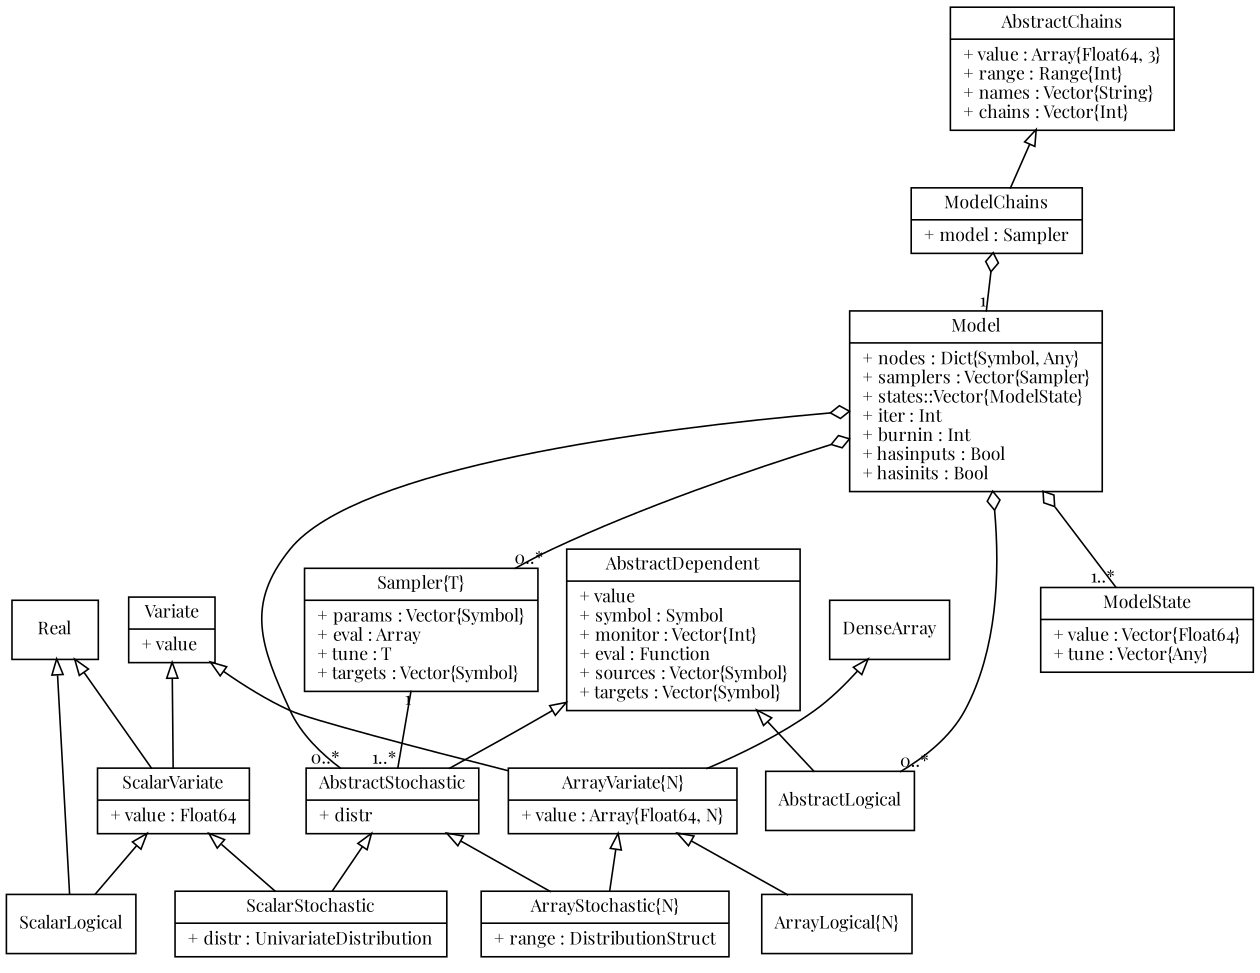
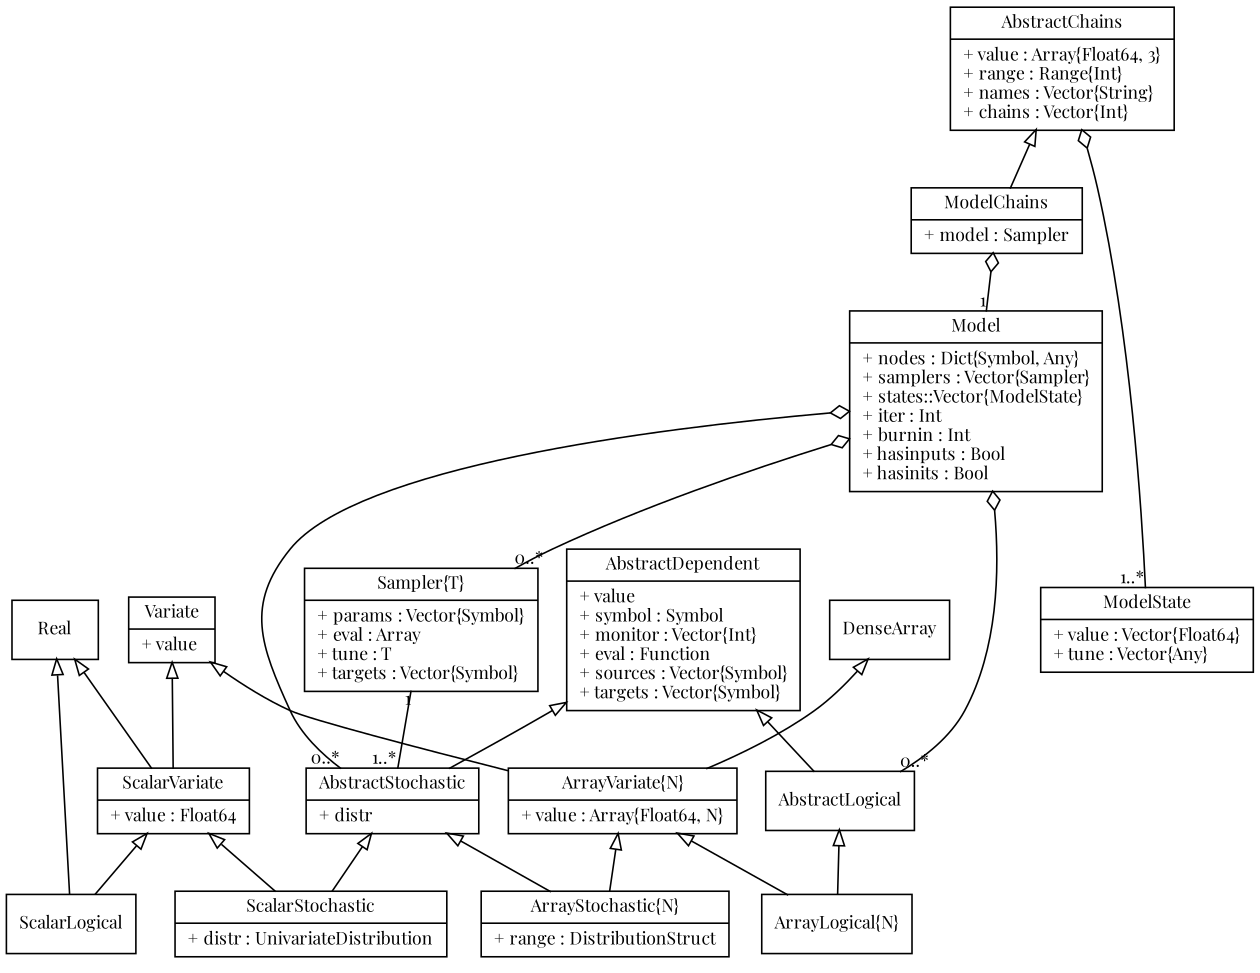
edge "Model" -- "ModelState": now "AbstractChains" -- "ModelState"
edge "AbstractLogical" -- "ArrayLogical{N}": added
